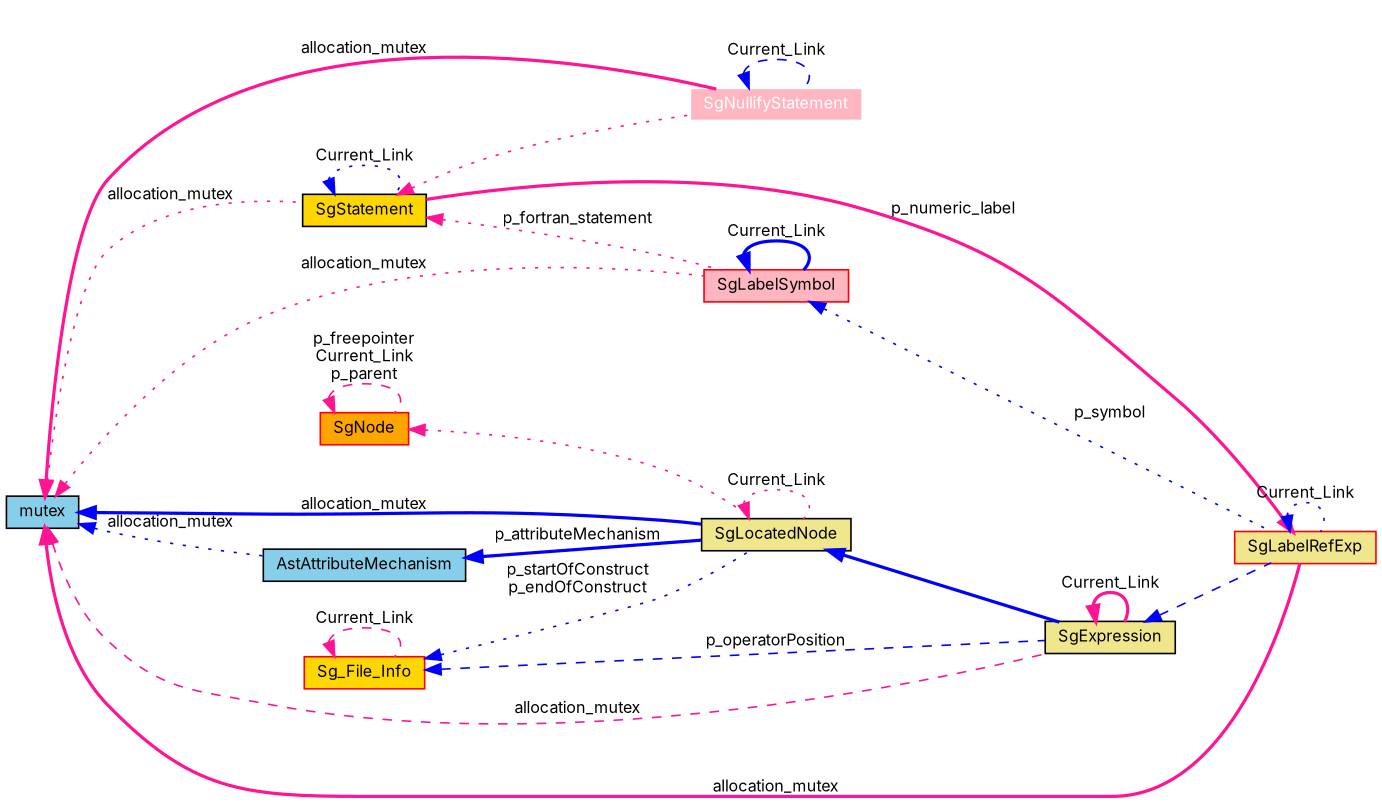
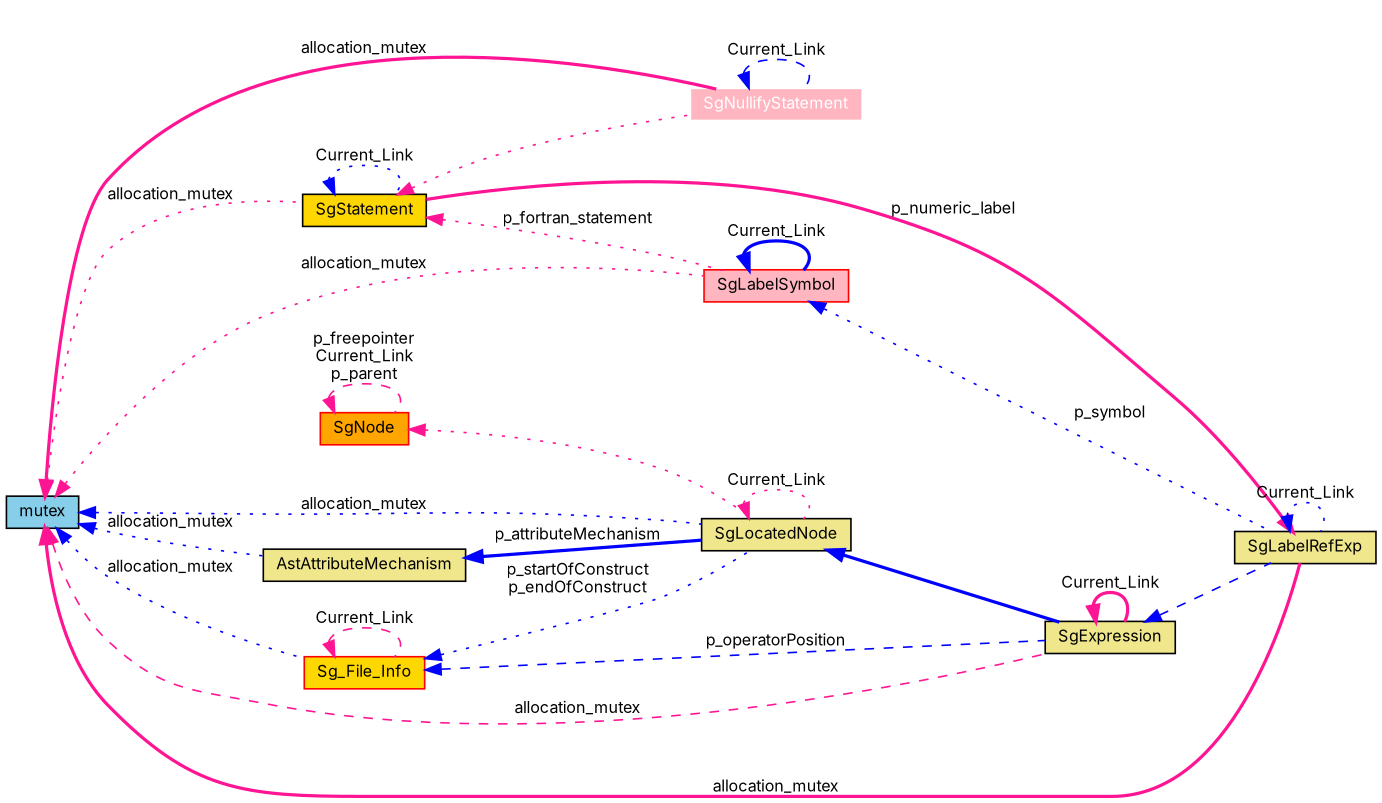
edge "SgLocatedNode" -> "mutex": style bold -> dotted
node "SgLabelRefExp": color red -> black
node "AstAttributeMechanism": fillcolor skyblue -> khaki
edge "Sg_File_Info" -> "mutex": added, label "allocation_mutex"
